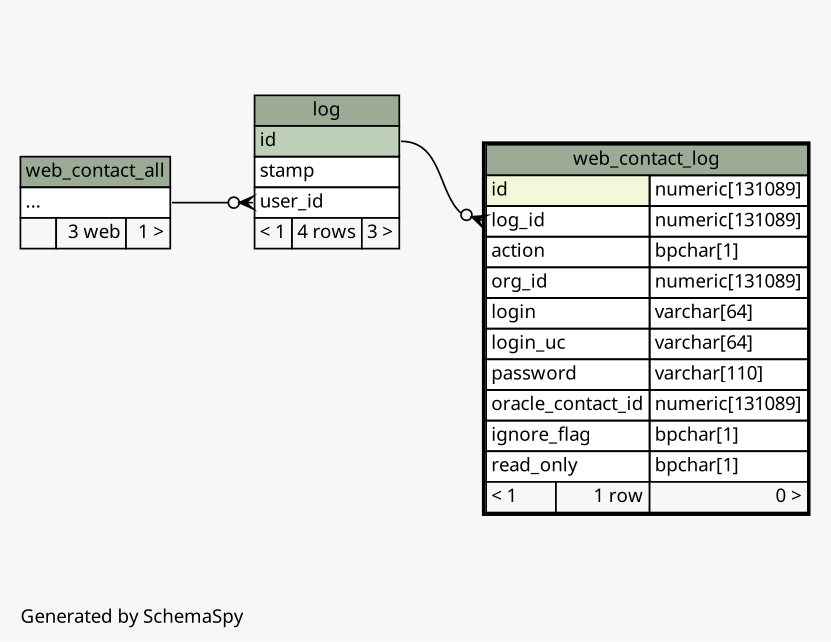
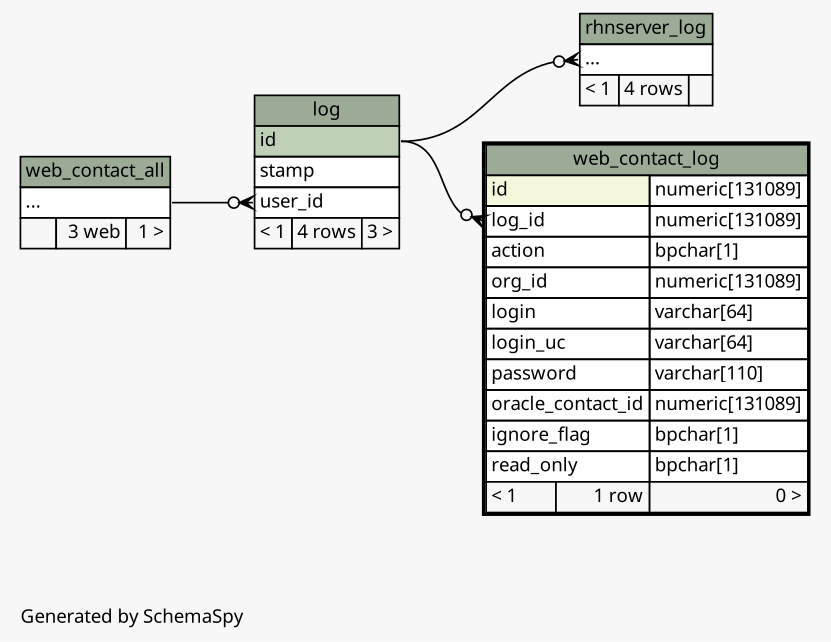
node "rhnserver_log": added
